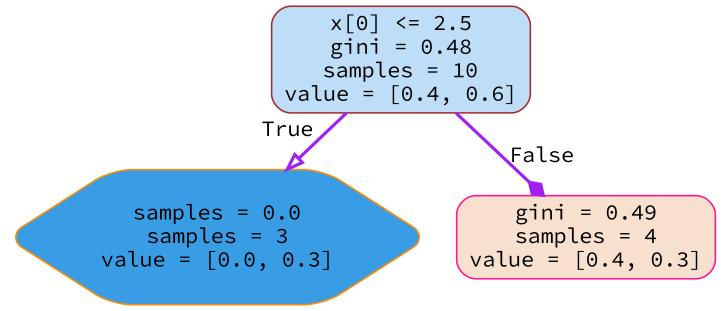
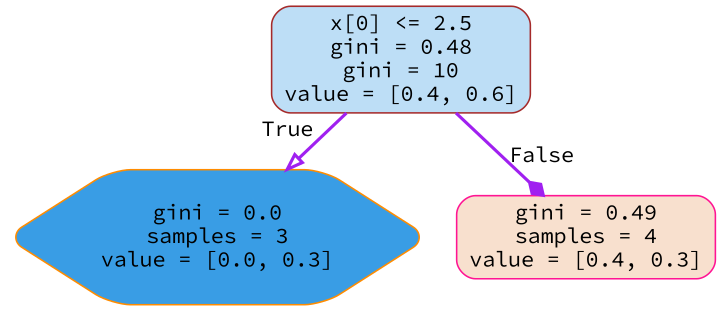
node "x[0] <= 2.5 gini = 0.48 samples = 10 value = [0.4, 0.6]": label "x[0] <= 2.5 gini = 0.48 samples = 10 value = [0.4, 0.6]" -> "x[0] <= 2.5 gini = 0.48 gini = 10 value = [0.4, 0.6]"
node "samples = 0.0 samples = 3 value = [0.0, 0.3]": label "samples = 0.0 samples = 3 value = [0.0, 0.3]" -> "gini = 0.0 samples = 3 value = [0.0, 0.3]"
